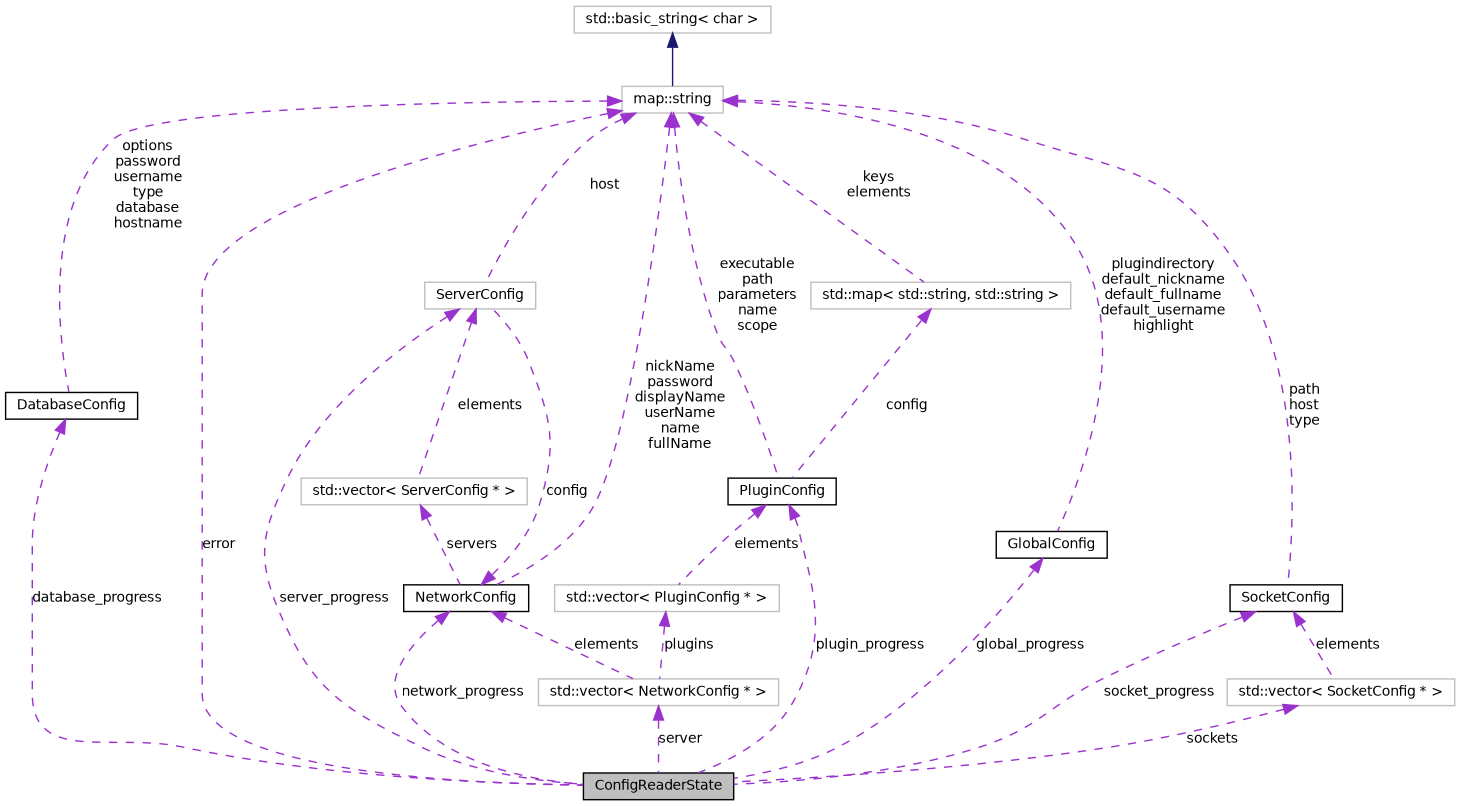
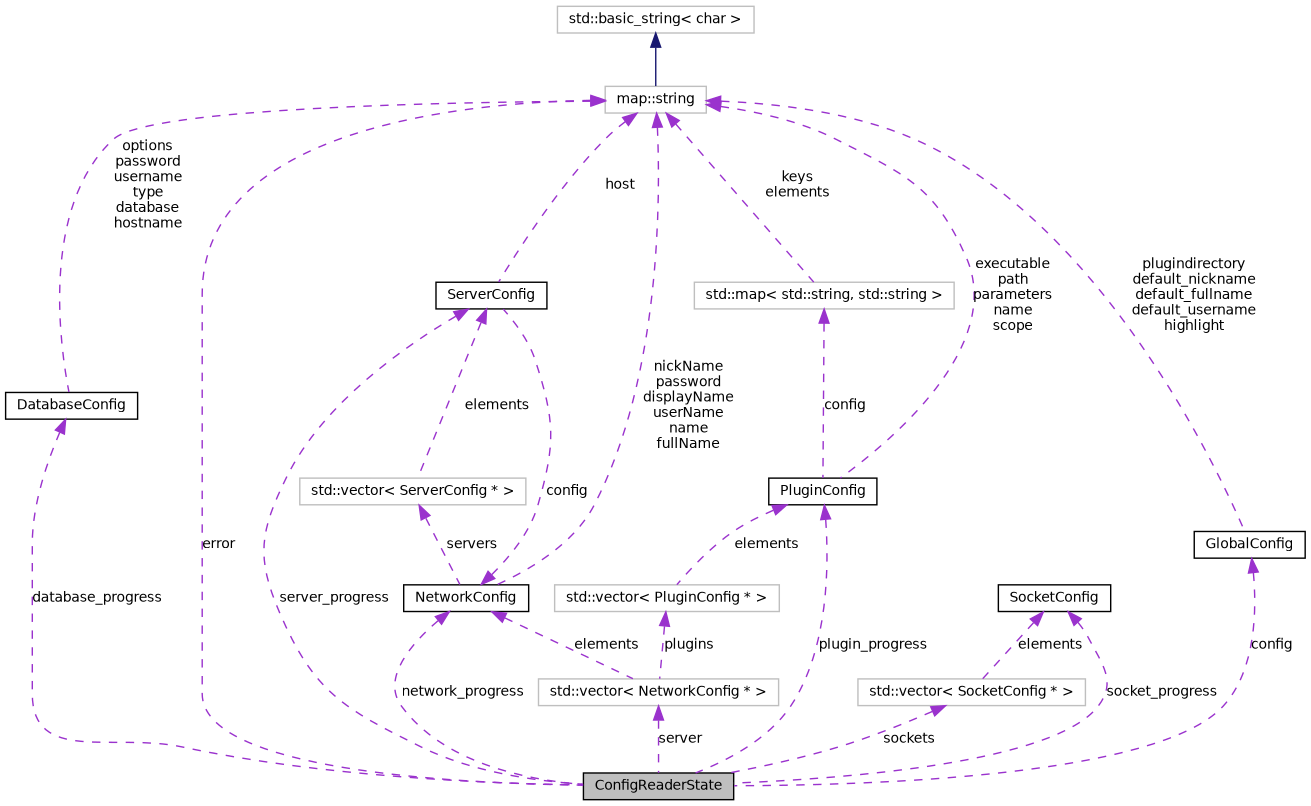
edge "SocketConfig" -> "map::string": removed, label "path host type"
node "ServerConfig": color grey75 -> black
edge "ConfigReaderState" -> "GlobalConfig": label "global_progress" -> "config"
